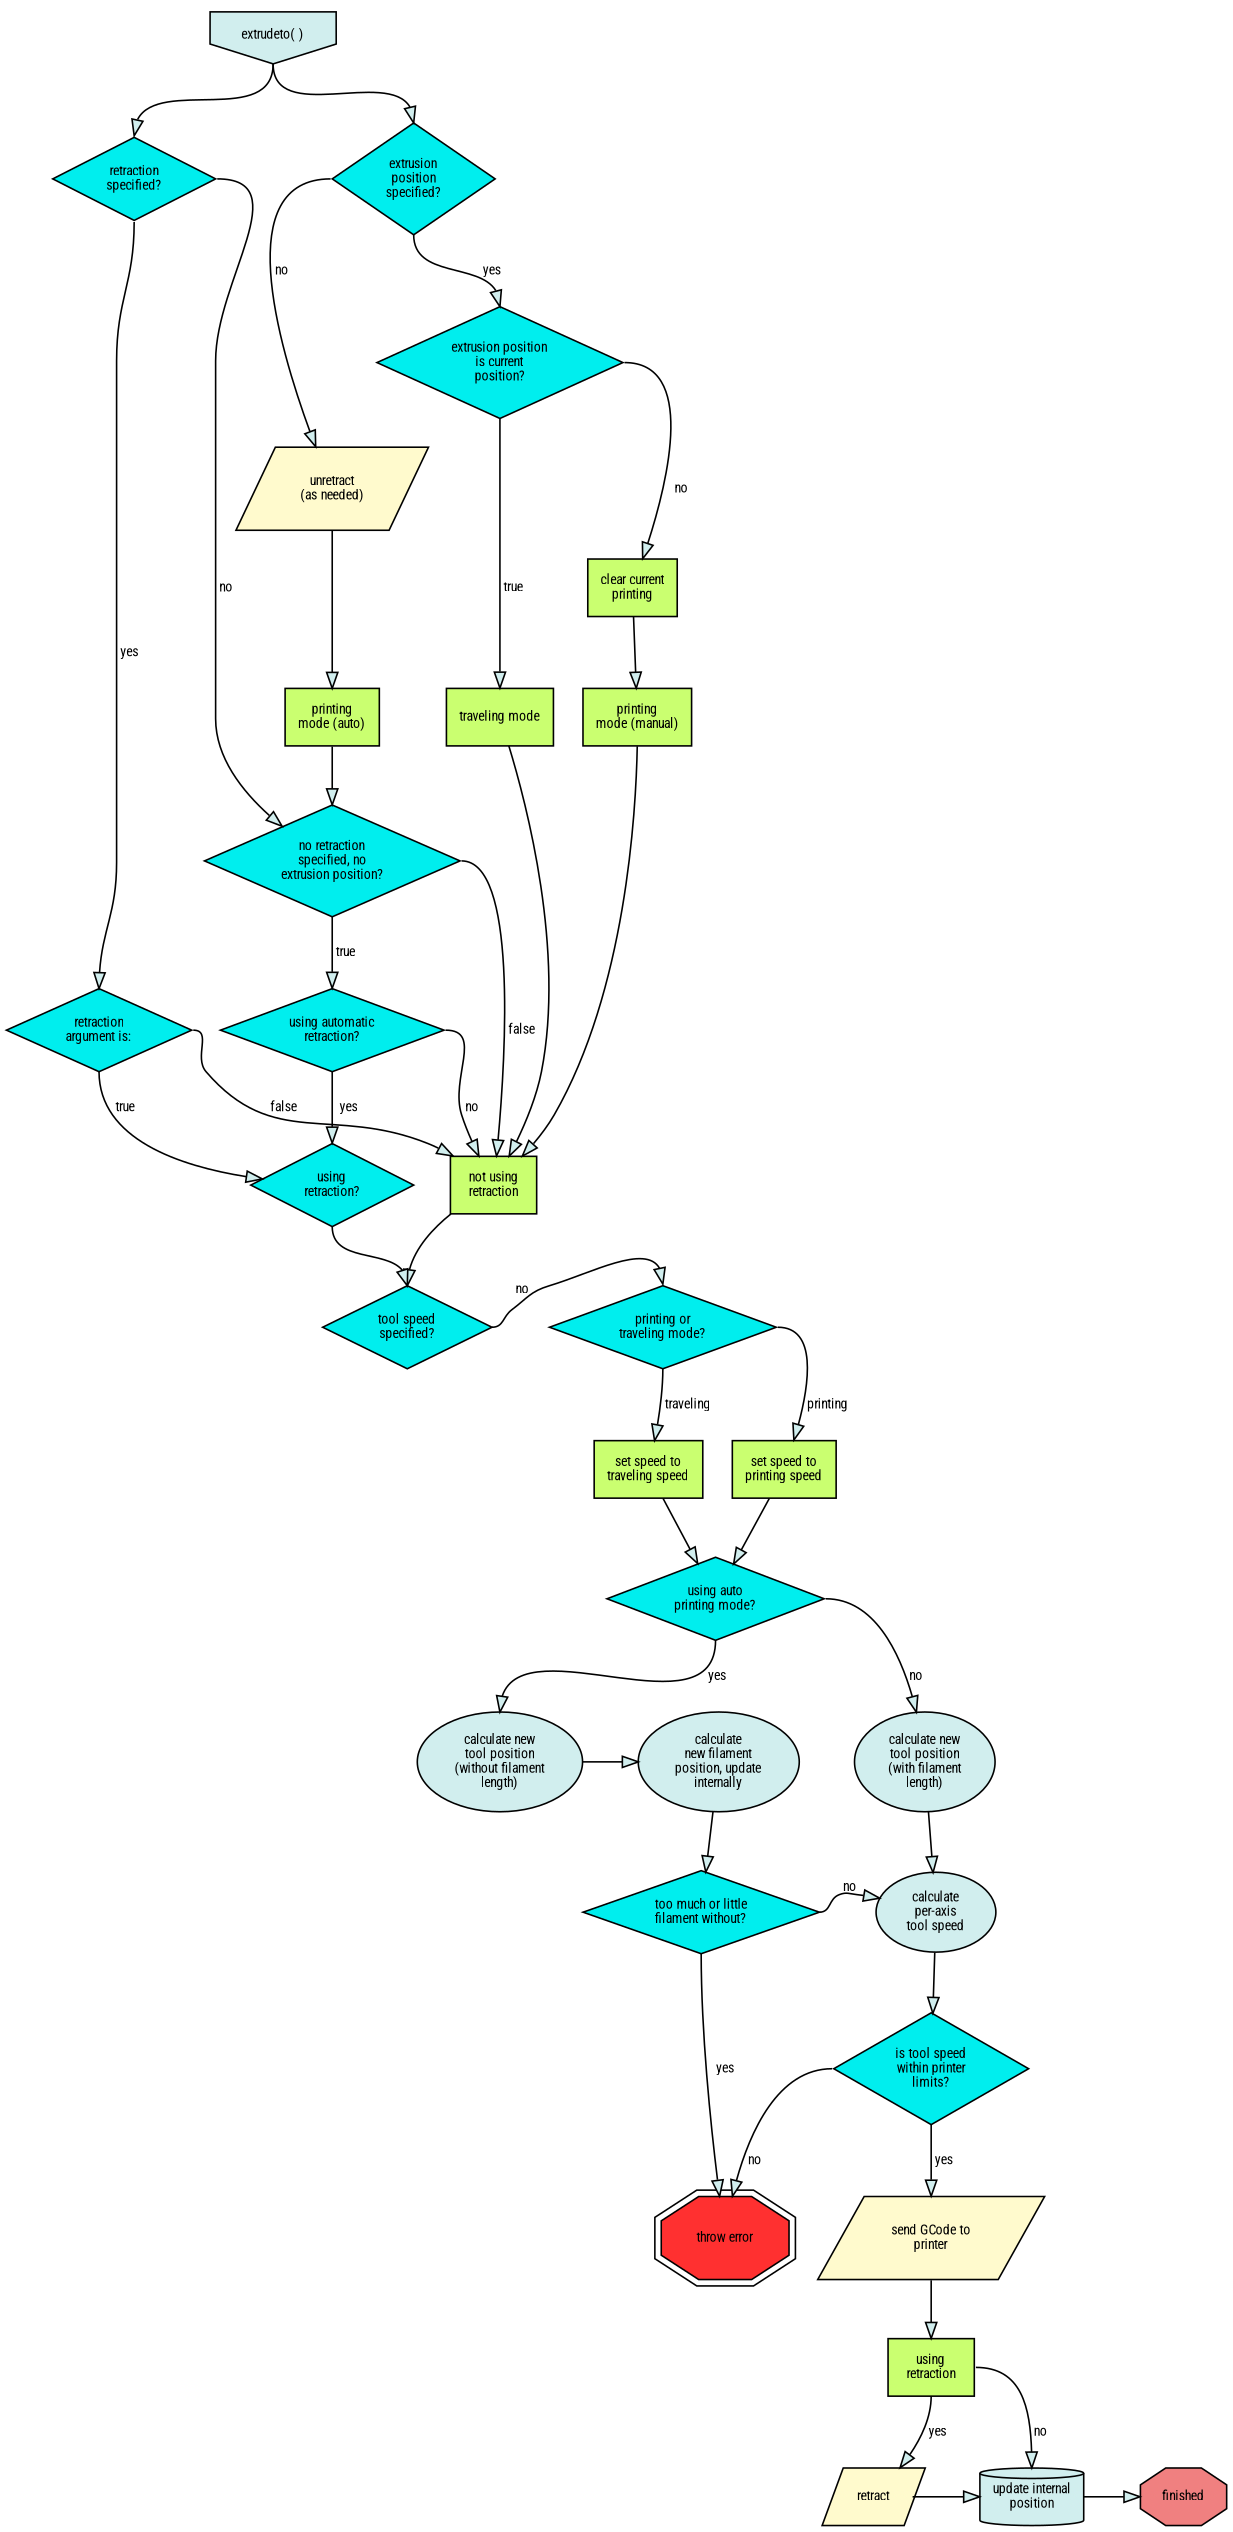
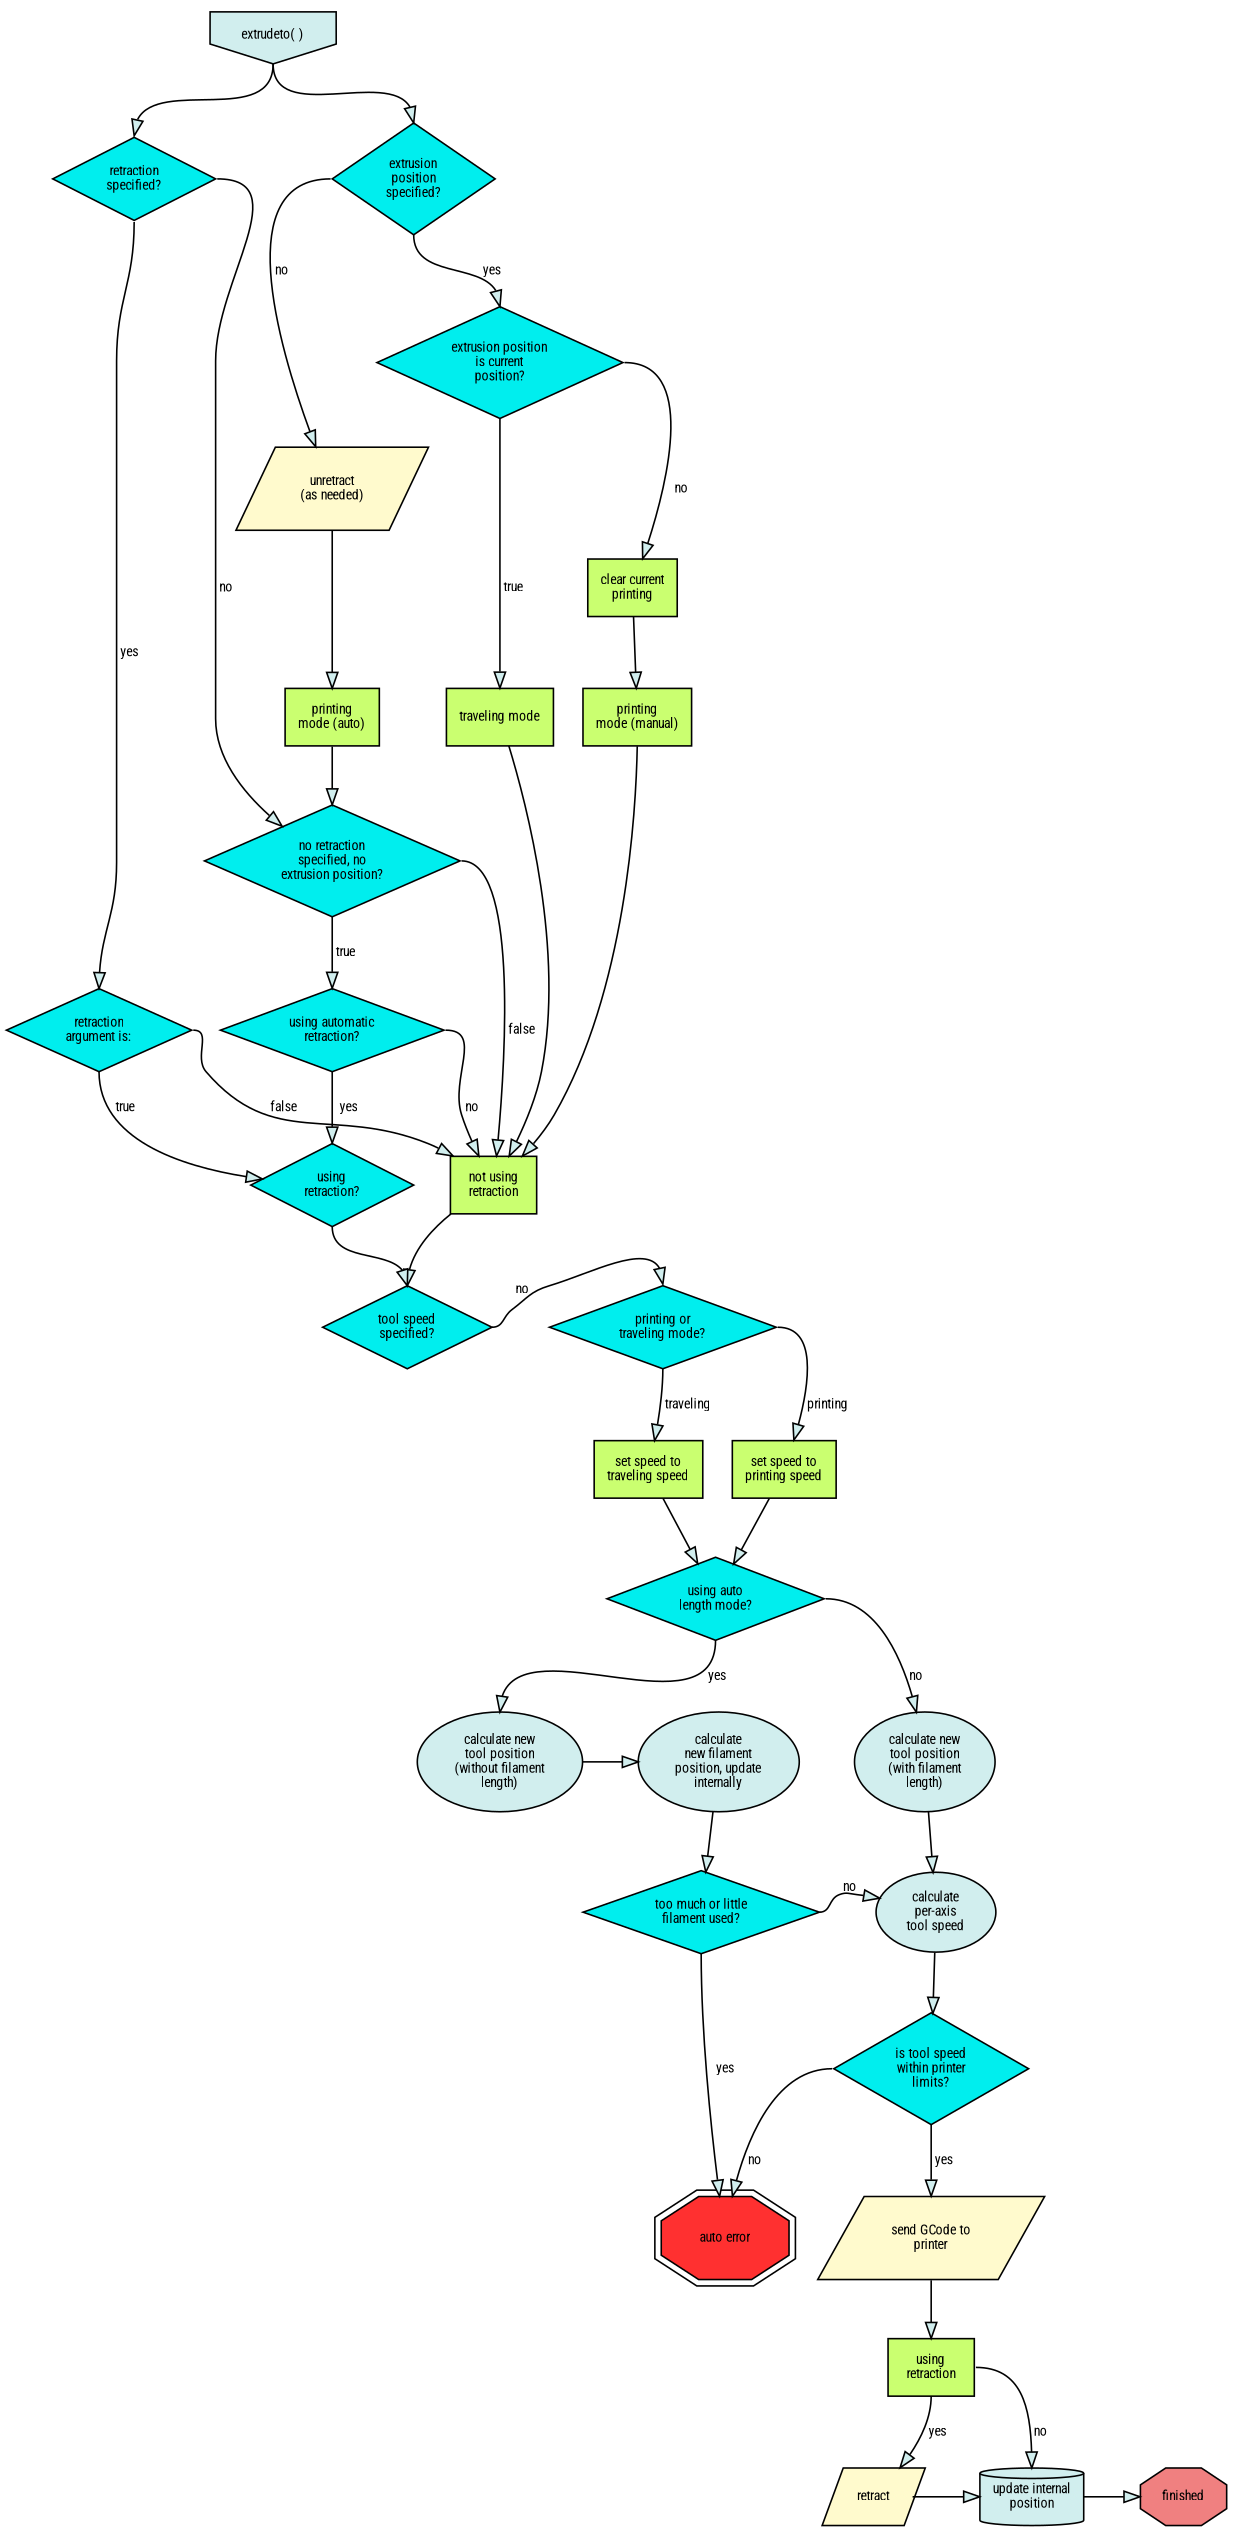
node "using auto": text "printing mode?" -> "length mode?"
node "too much or little": text "filament without?" -> "filament used?"
node "throw error": label "throw error" -> "auto error"
